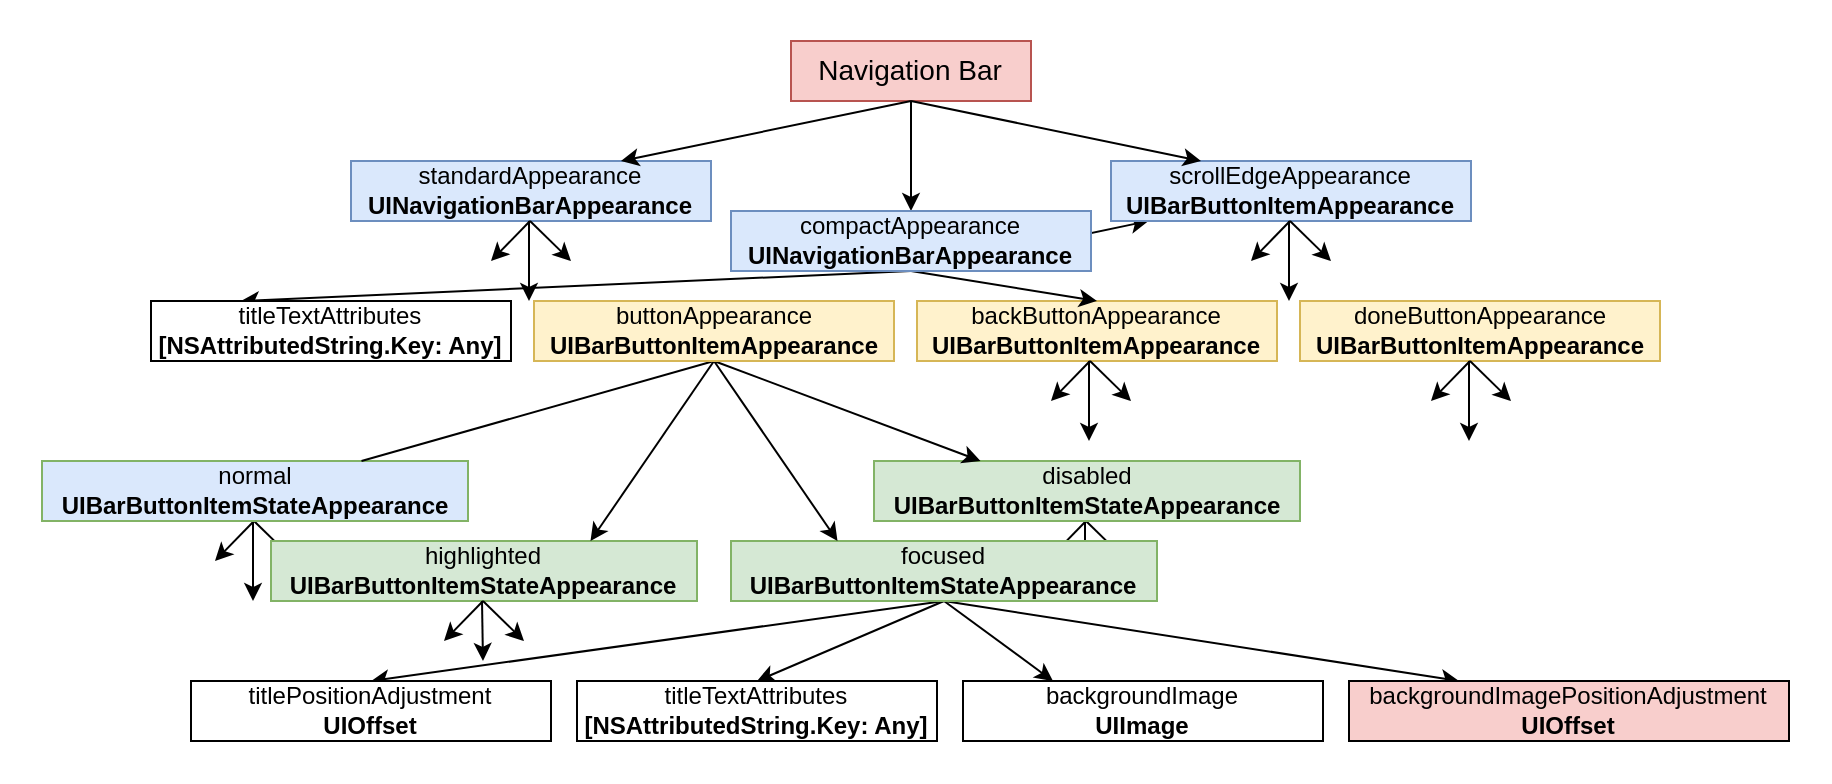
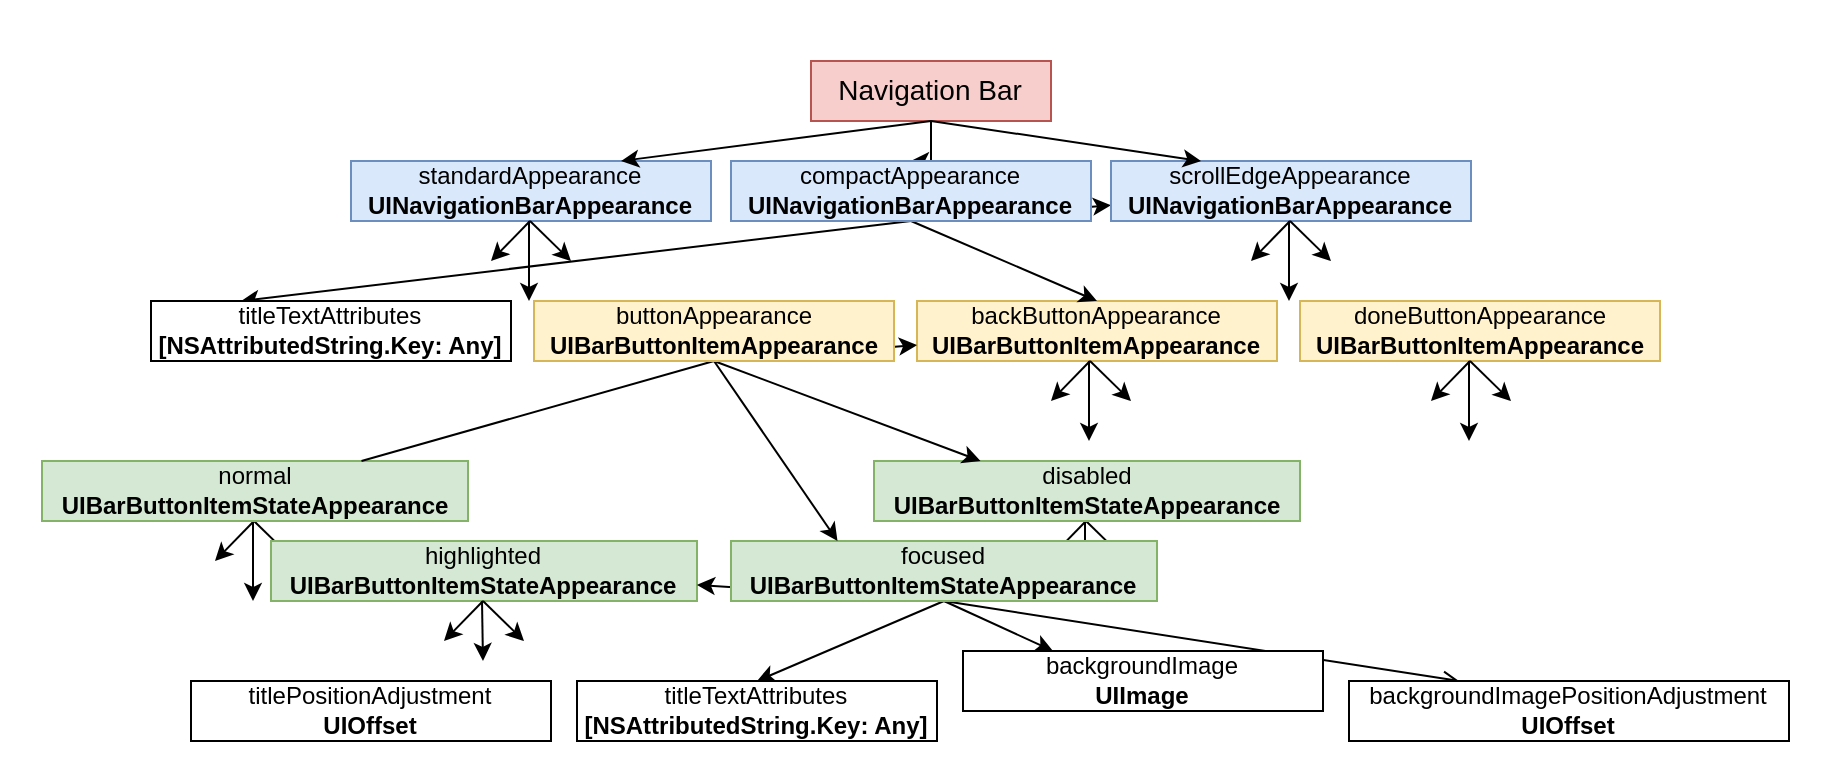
node "Navigation Bar": moved (911, 71) -> (931, 91)
node "scrollEdgeAppearance UIBarButtonItemAppearance": label "scrollEdgeAppearance UIBarButtonItemAppearance" -> "scrollEdgeAppearance UINavigationBarAppearance"
node "compactAppearance UINavigationBarAppearance": moved (911, 241) -> (911, 191)
edge "buttonAppearance UIBarButtonItemAppearance" -> "highlighted UIBarButtonItemStateAppearance": now "buttonAppearance UIBarButtonItemAppearance" -> "backButtonAppearance UIBarButtonItemAppearance"
node "normal UIBarButtonItemStateAppearance": fillcolor #dae8fc -> #d5e8d4
edge "focused UIBarButtonItemStateAppearance" -> "titlePositionAdjustment UIOffset": now "focused UIBarButtonItemStateAppearance" -> "highlighted UIBarButtonItemStateAppearance"
edge "focused UIBarButtonItemStateAppearance" -> "backgroundImagePositionAdjustment UIOffset": arrowhead classic -> open
node "backgroundImage UIImage": moved (1143, 711) -> (1143, 681)
node "backgroundImagePositionAdjustment UIOffset": fillcolor #f8cecc -> #ffffff
